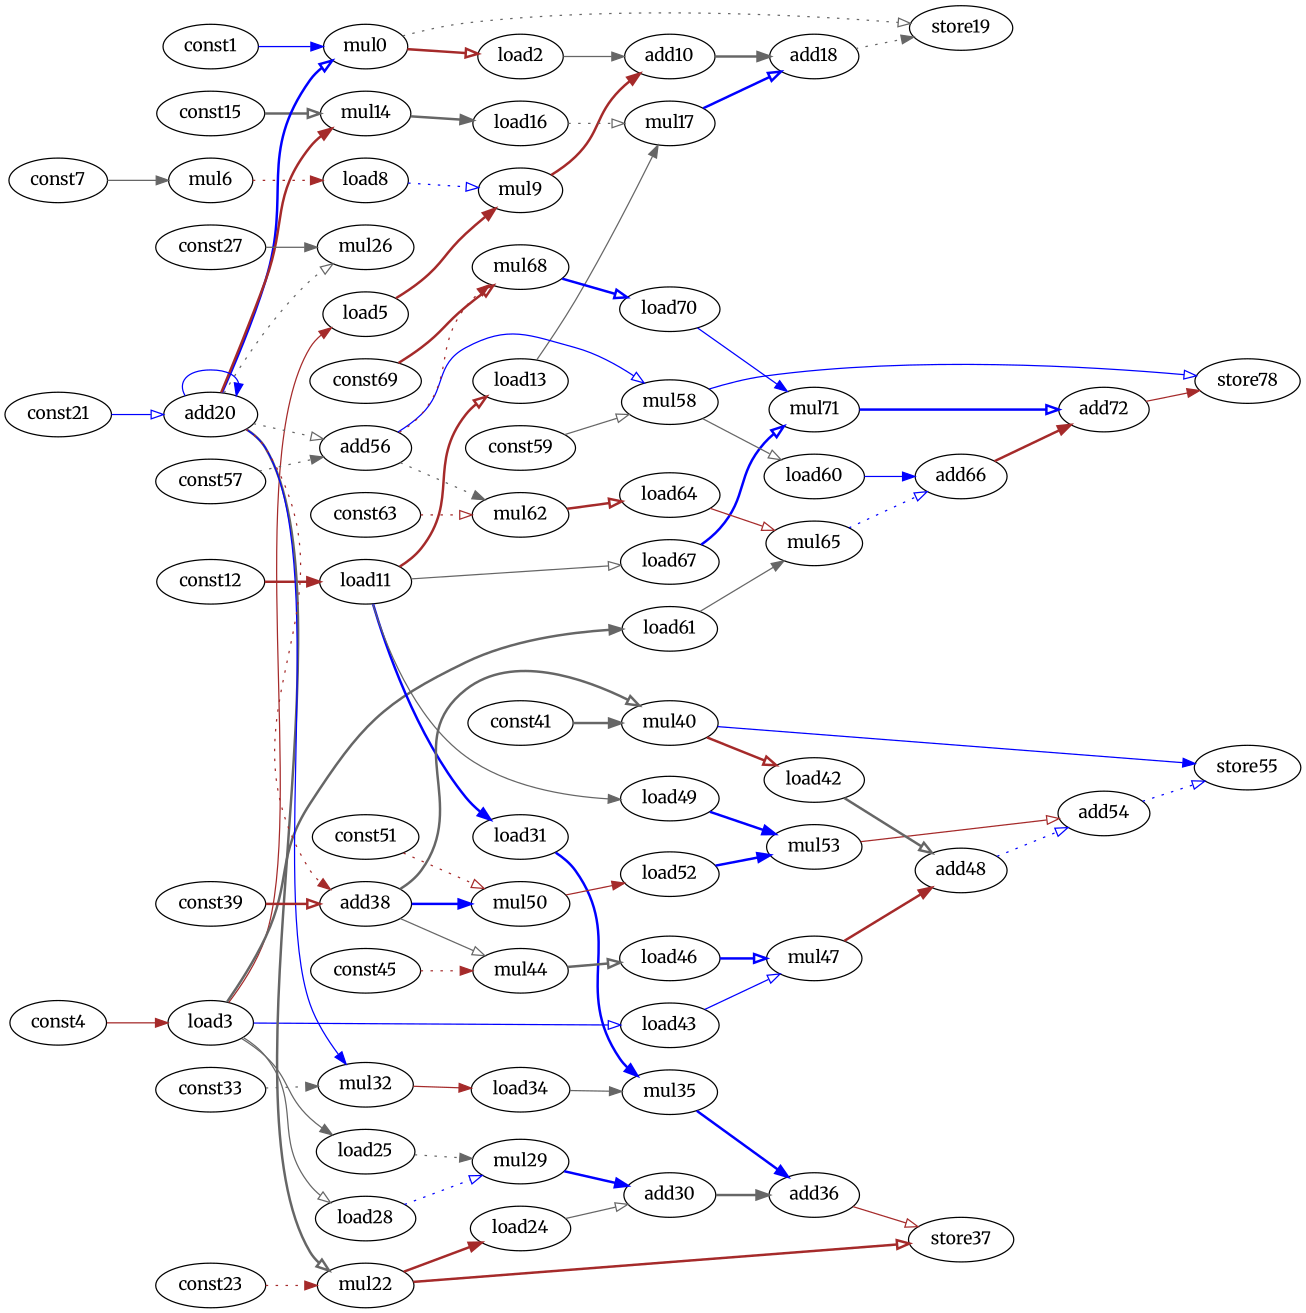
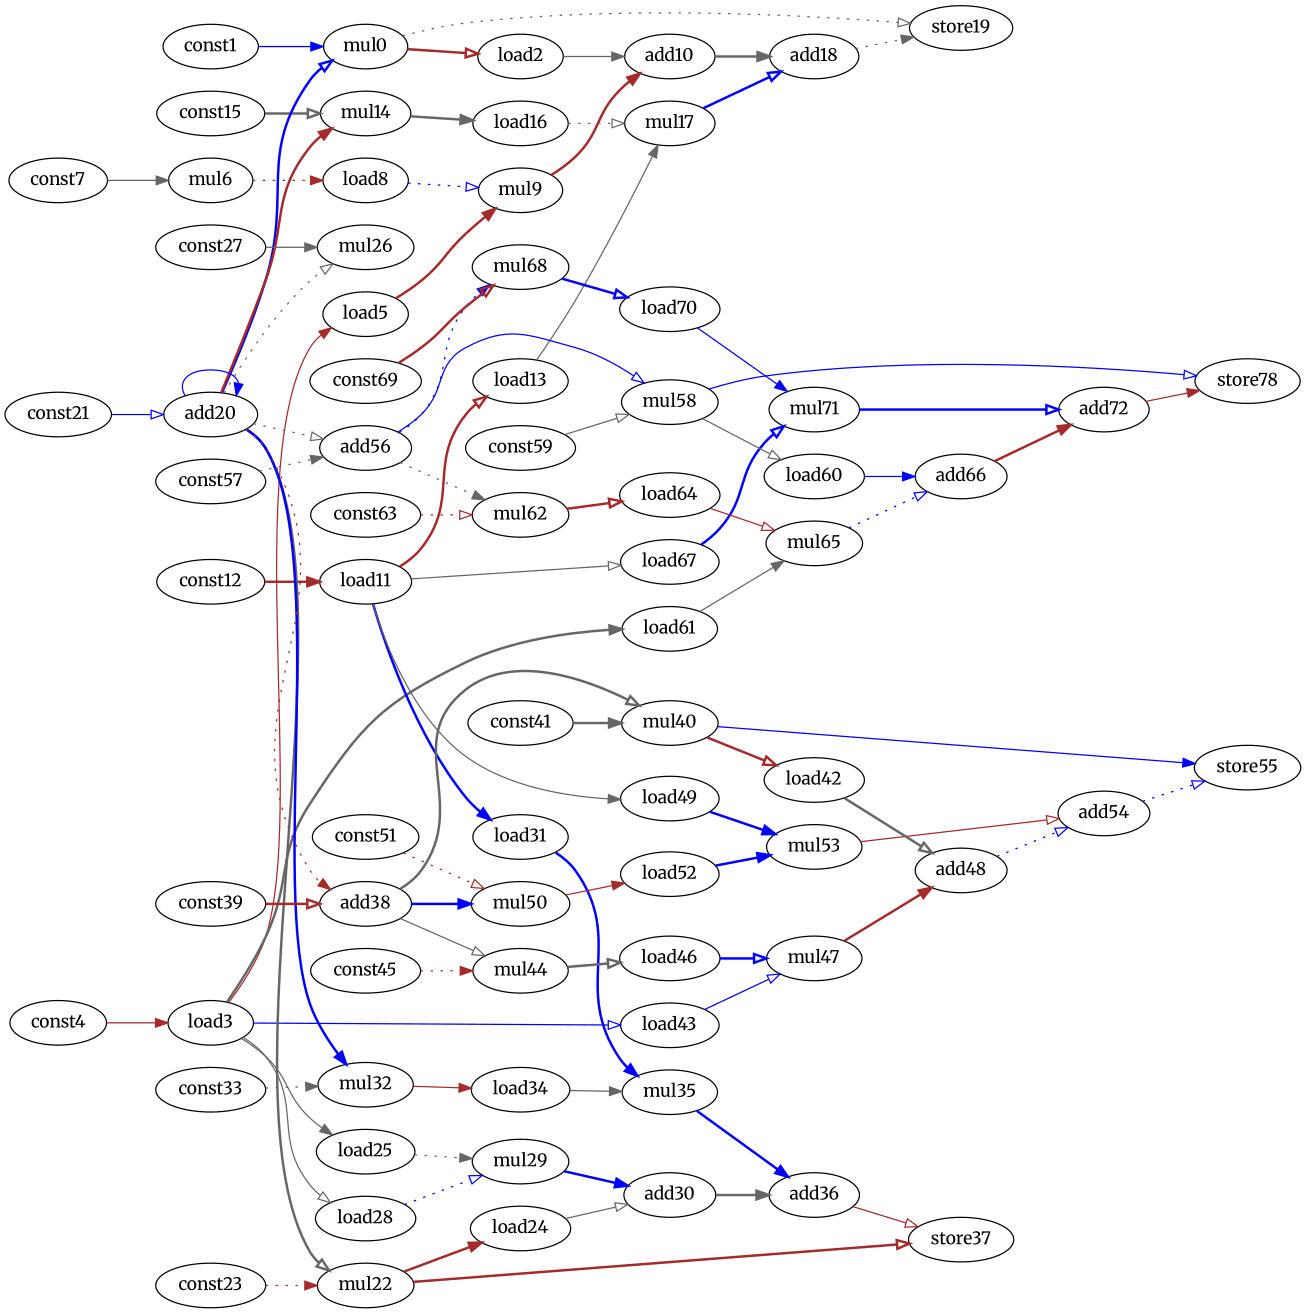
edge "add56" -> "mul68": color brown -> blue
edge "add20" -> "mul32": style solid -> bold
